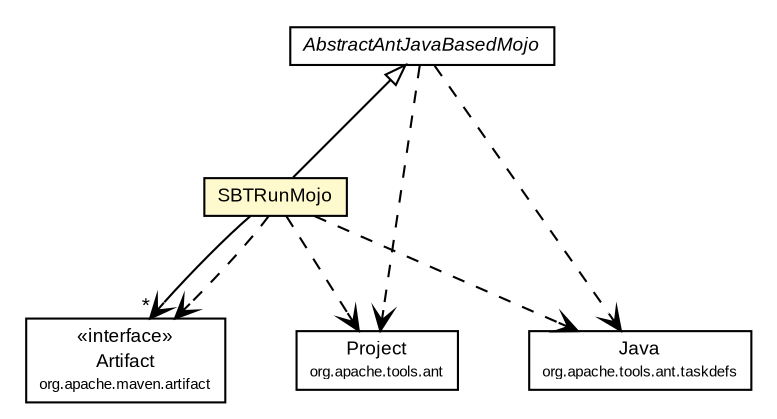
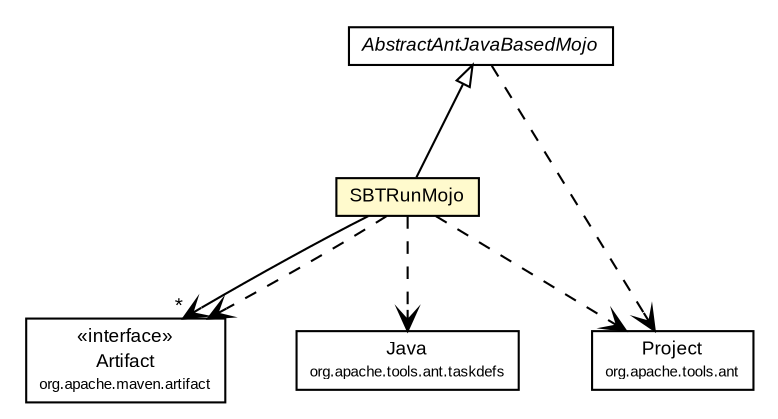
edge "AbstractAntJavaBasedMojo" -> "Java": removed
